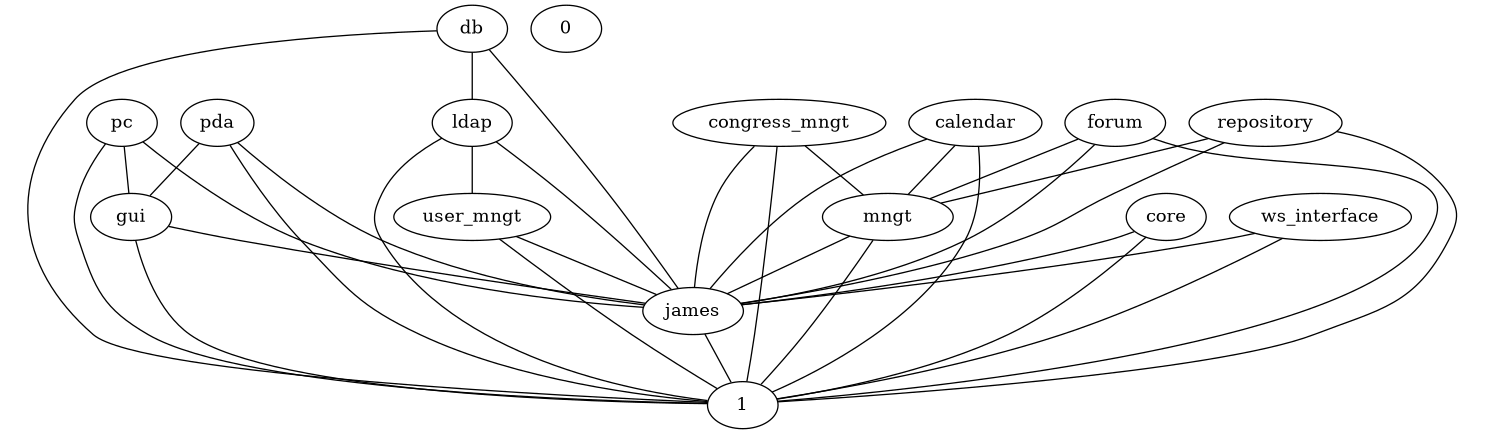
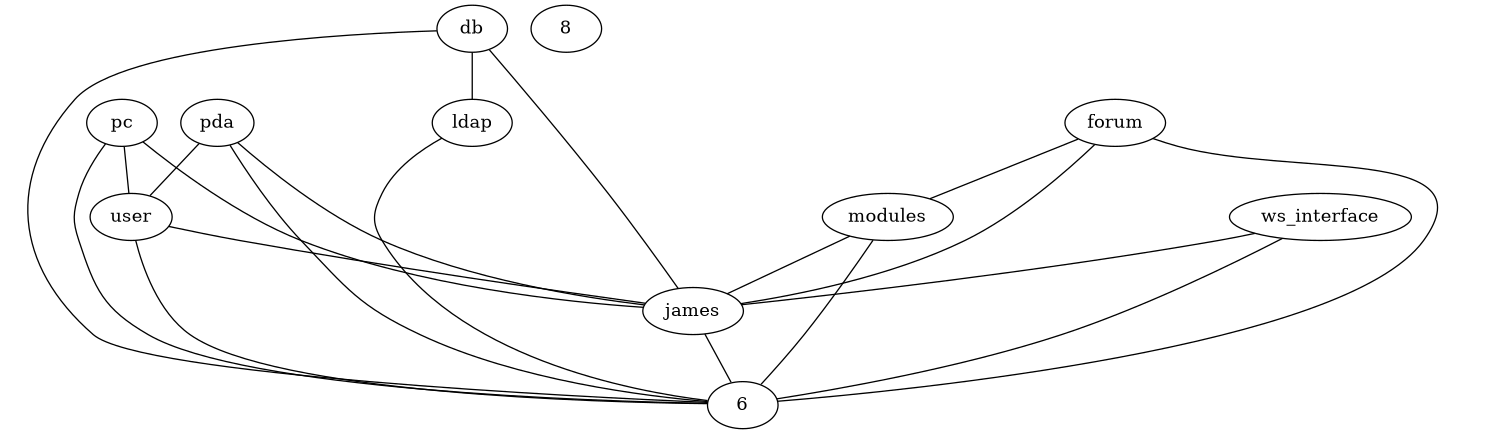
node "0": label "0" -> "8"
node "congress_mngt": removed
node "calendar": removed
node "repository": removed
edge "ldap" -- "james": removed
node "gui": label "gui" -> "user"
node "user_mngt": removed
node "mngt": label "mngt" -> "modules"
node "core": removed
node "1": label "1" -> "6"
